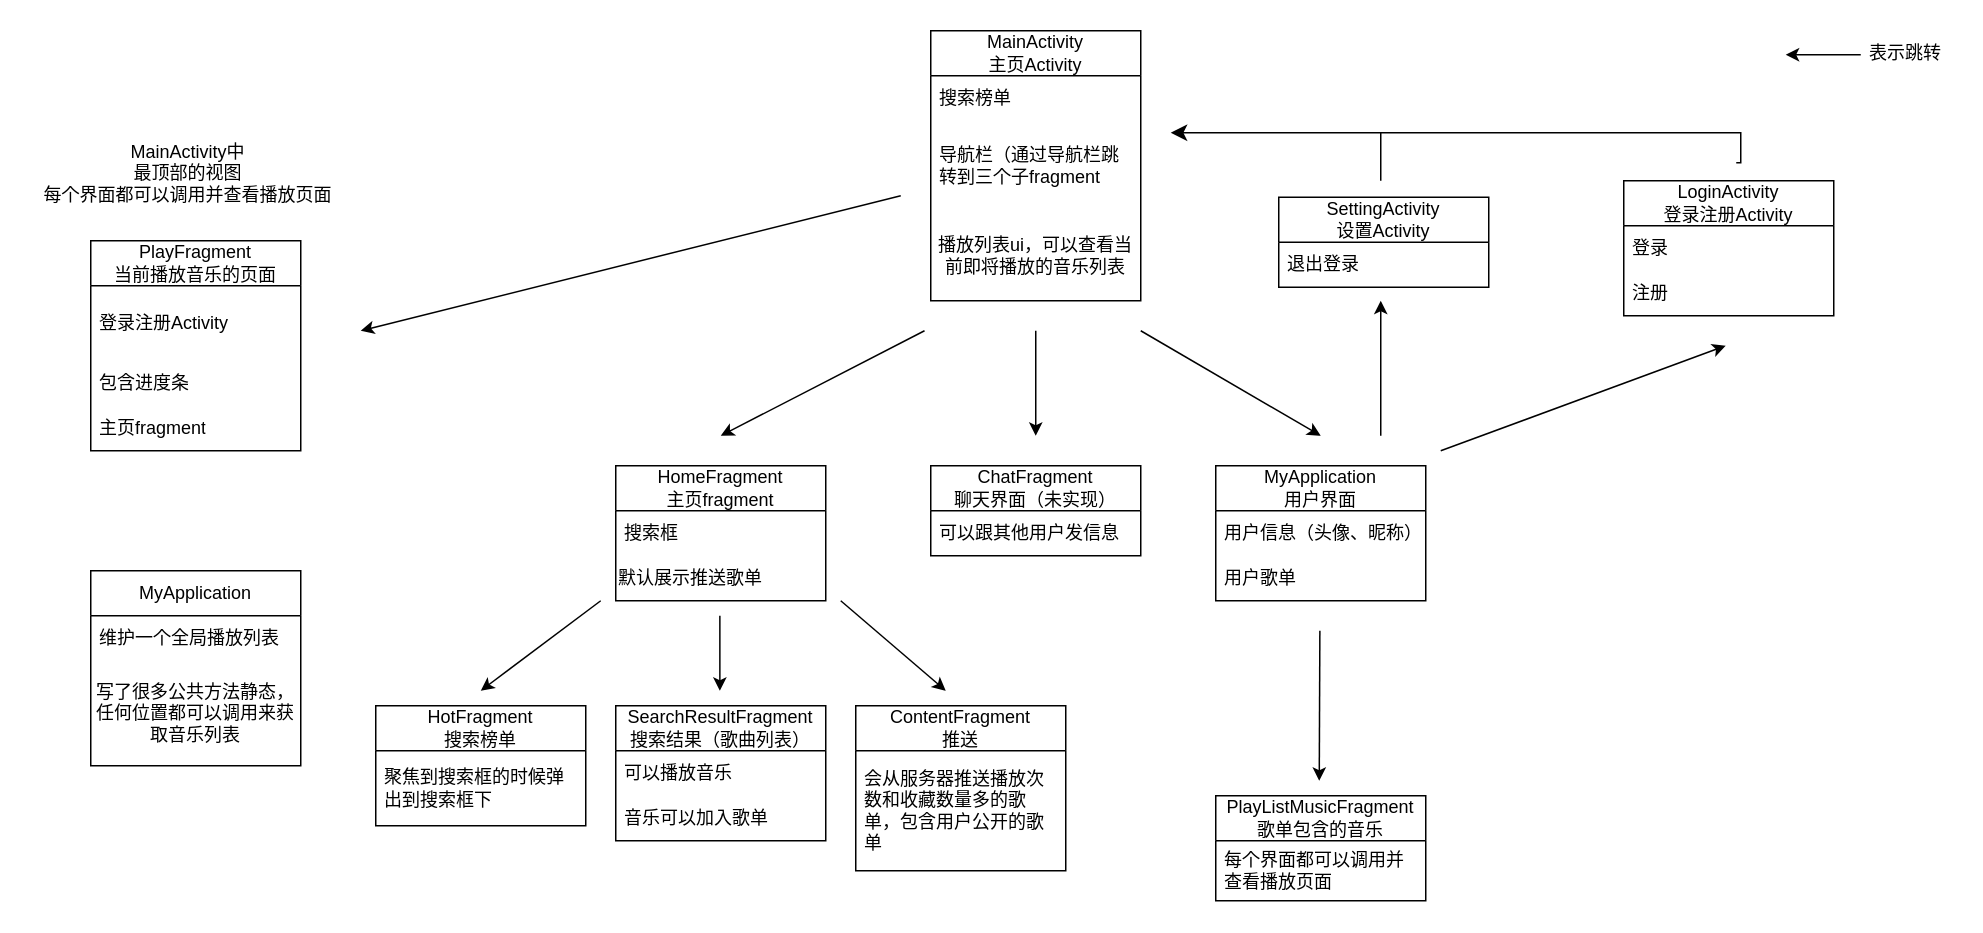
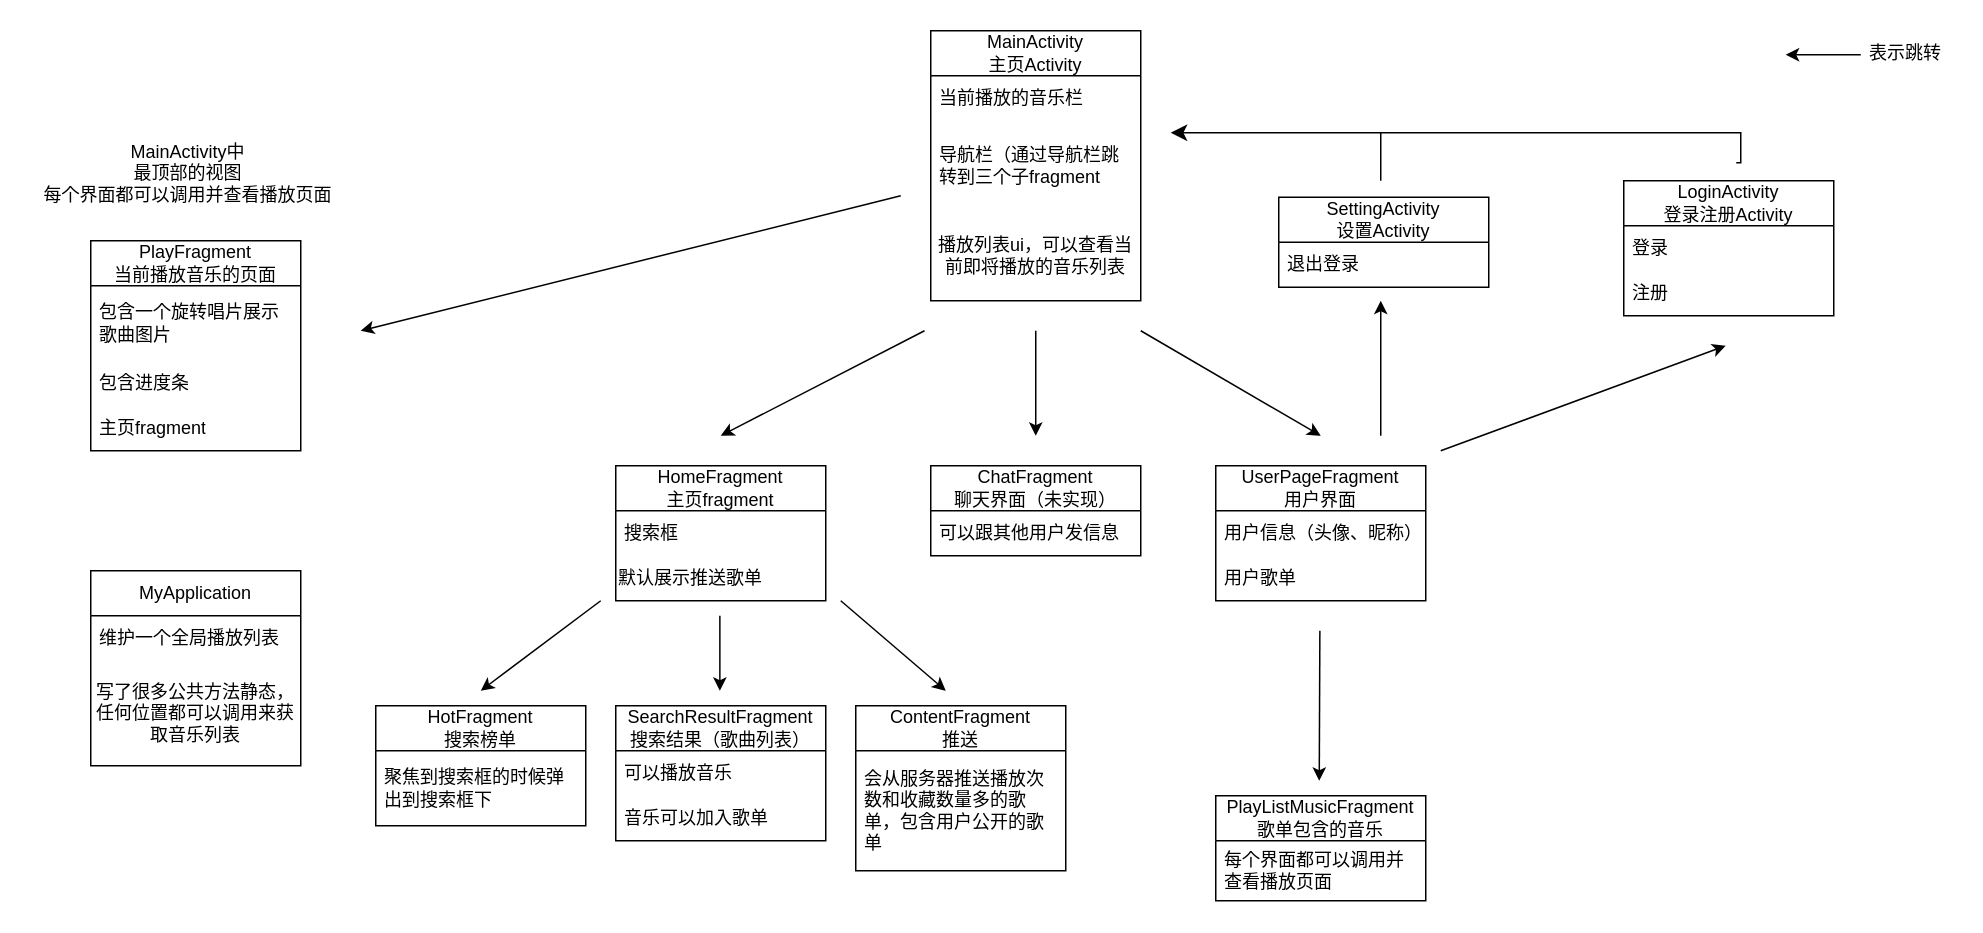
node "搜索榜单": label "搜索榜单" -> "当前播放的音乐栏"
node "登录注册Activity": label "登录注册Activity" -> "包含一个旋转唱片展示歌曲图片"
node "MyApplication 用户界面": label "MyApplication 用户界面" -> "UserPageFragment 用户界面"
